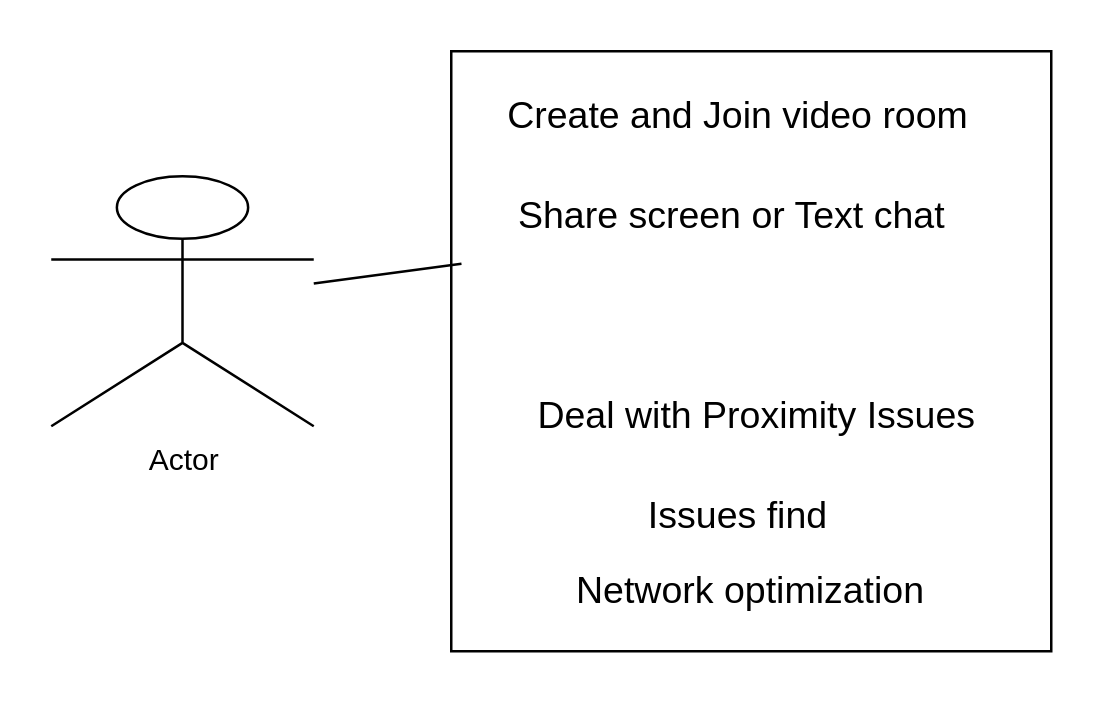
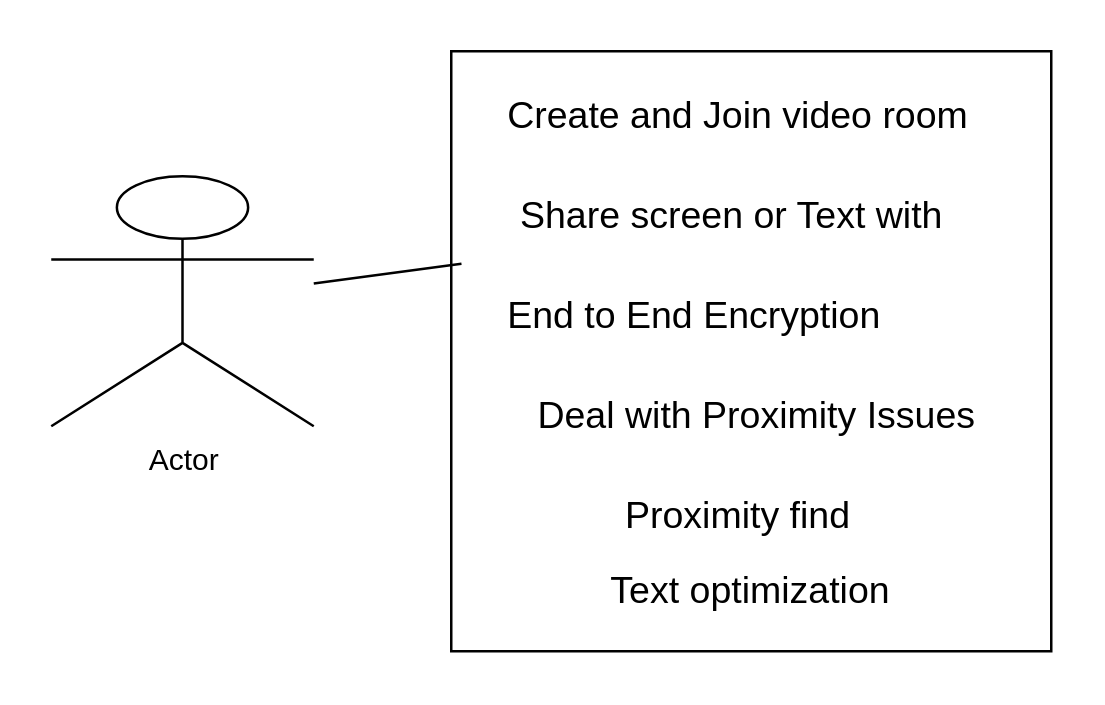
node "Share screen or Text chat": label "Share screen or Text chat" -> "Share screen or Text with"
node "End to End Encryption": added
node "Issues find": label "Issues find" -> "Proximity find"
node "Network optimization": label "Network optimization" -> "Text optimization"
